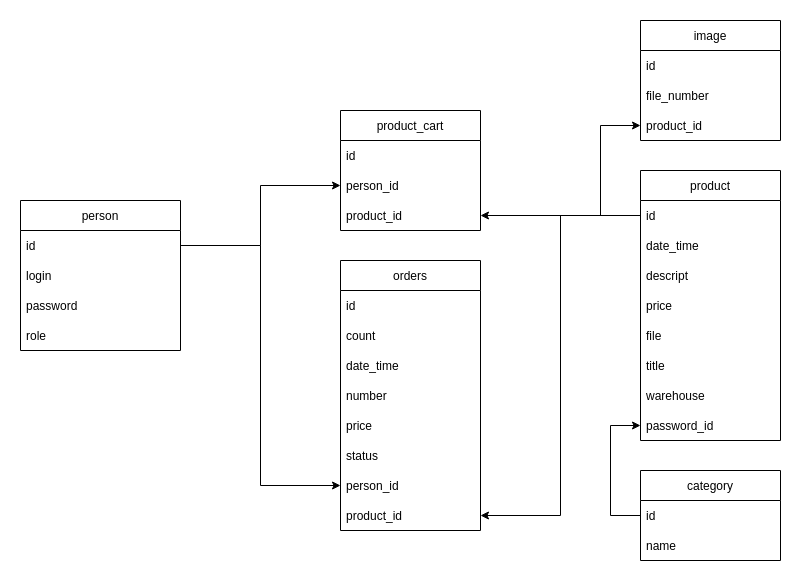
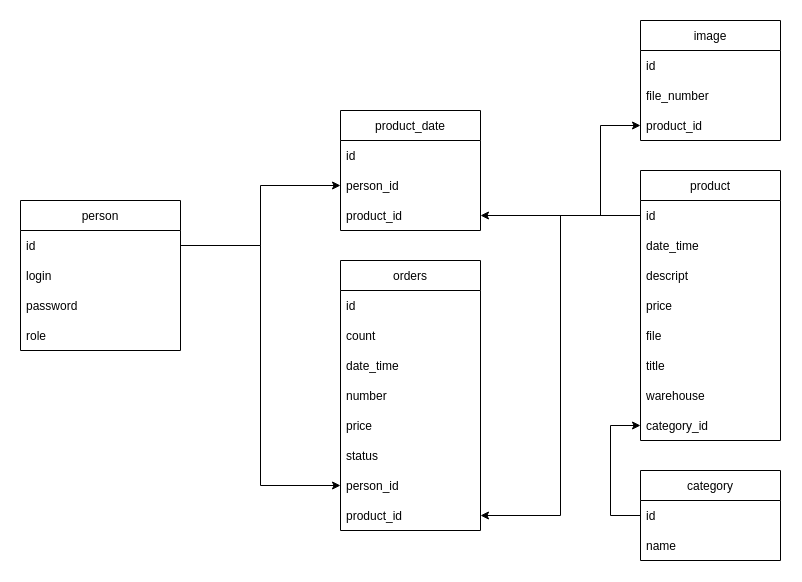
node "product_cart": label "product_cart" -> "product_date"
node "password_id": label "password_id" -> "category_id"
